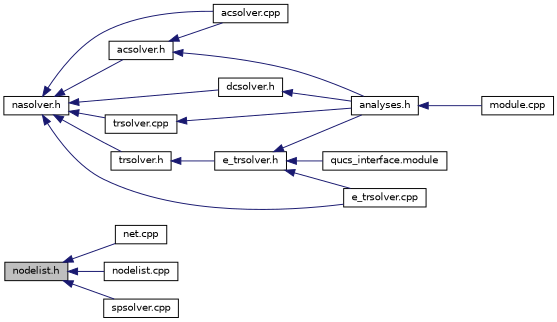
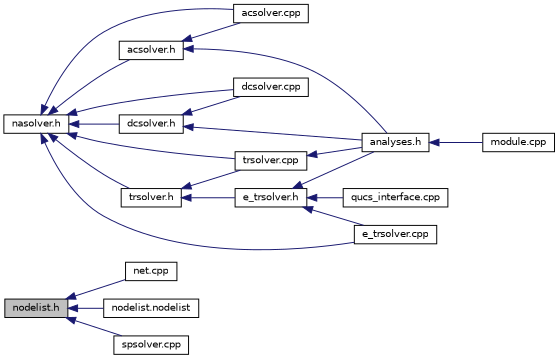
node "dcsolver.cpp": added
node "qucs_interface.module": label "qucs_interface.module" -> "qucs_interface.cpp"
edge "trsolver.cpp" -> "trsolver.h": added
node "nodelist.cpp": label "nodelist.cpp" -> "nodelist.nodelist"
